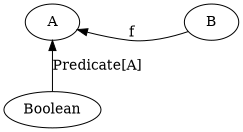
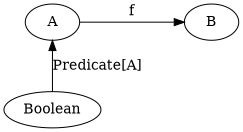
edge "B" -> "A": reversed
